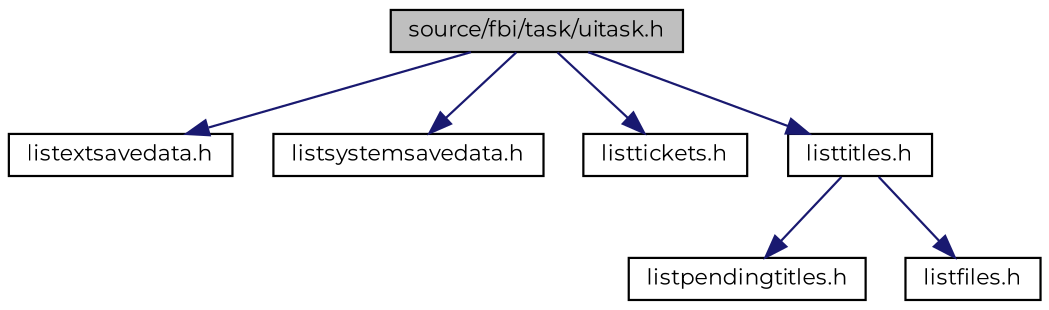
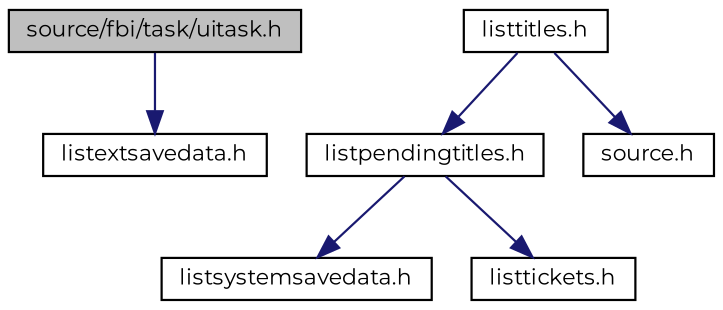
edge "source/fbi/task/uitask.h" -> "listsystemsavedata.h": now "listpendingtitles.h" -> "listsystemsavedata.h"
edge "source/fbi/task/uitask.h" -> "listtickets.h": now "listpendingtitles.h" -> "listtickets.h"
edge "source/fbi/task/uitask.h" -> "listtitles.h": removed
node "listfiles.h": label "listfiles.h" -> "source.h"
